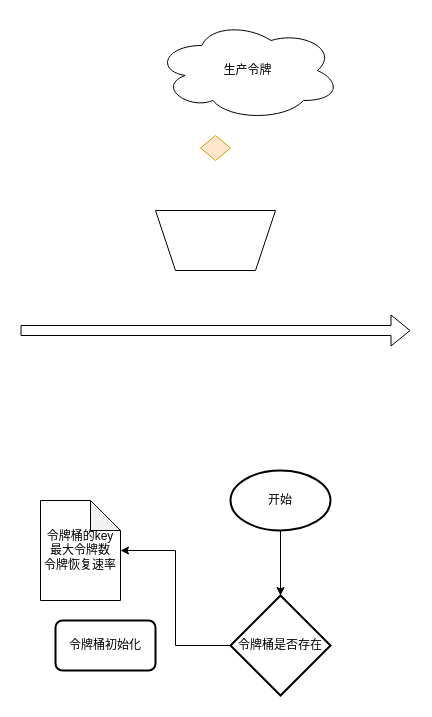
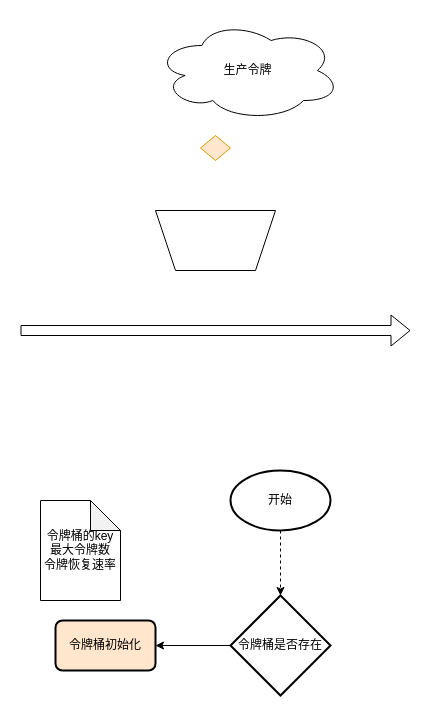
edge "开始" -> "令牌桶是否存在": style solid -> dashed
edge "令牌桶是否存在" -> "令牌桶的key 最大令牌数 令牌恢复速率": now "令牌桶是否存在" -> "令牌桶初始化"
node "令牌桶初始化": fillcolor #ffffff -> #ffe6cc
